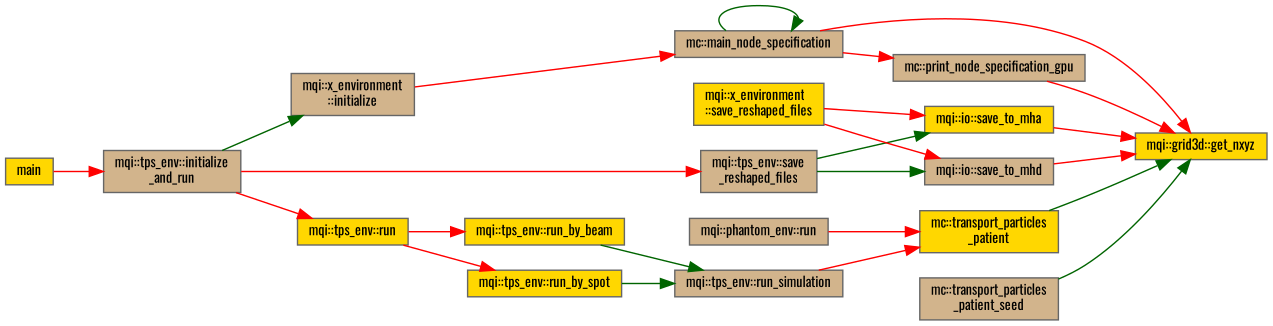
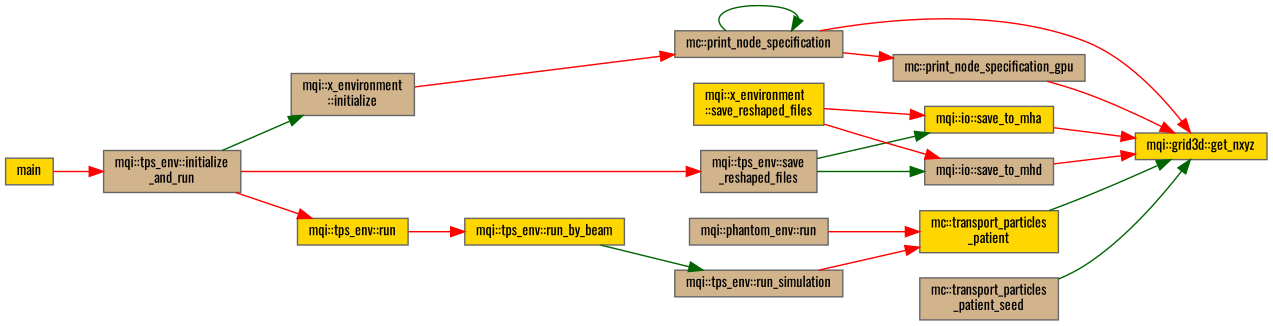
node "mc::main_node_specification": label "mc::main_node_specification" -> "mc::print_node_specification"
node "mqi::tps_env::run_by_spot": removed
